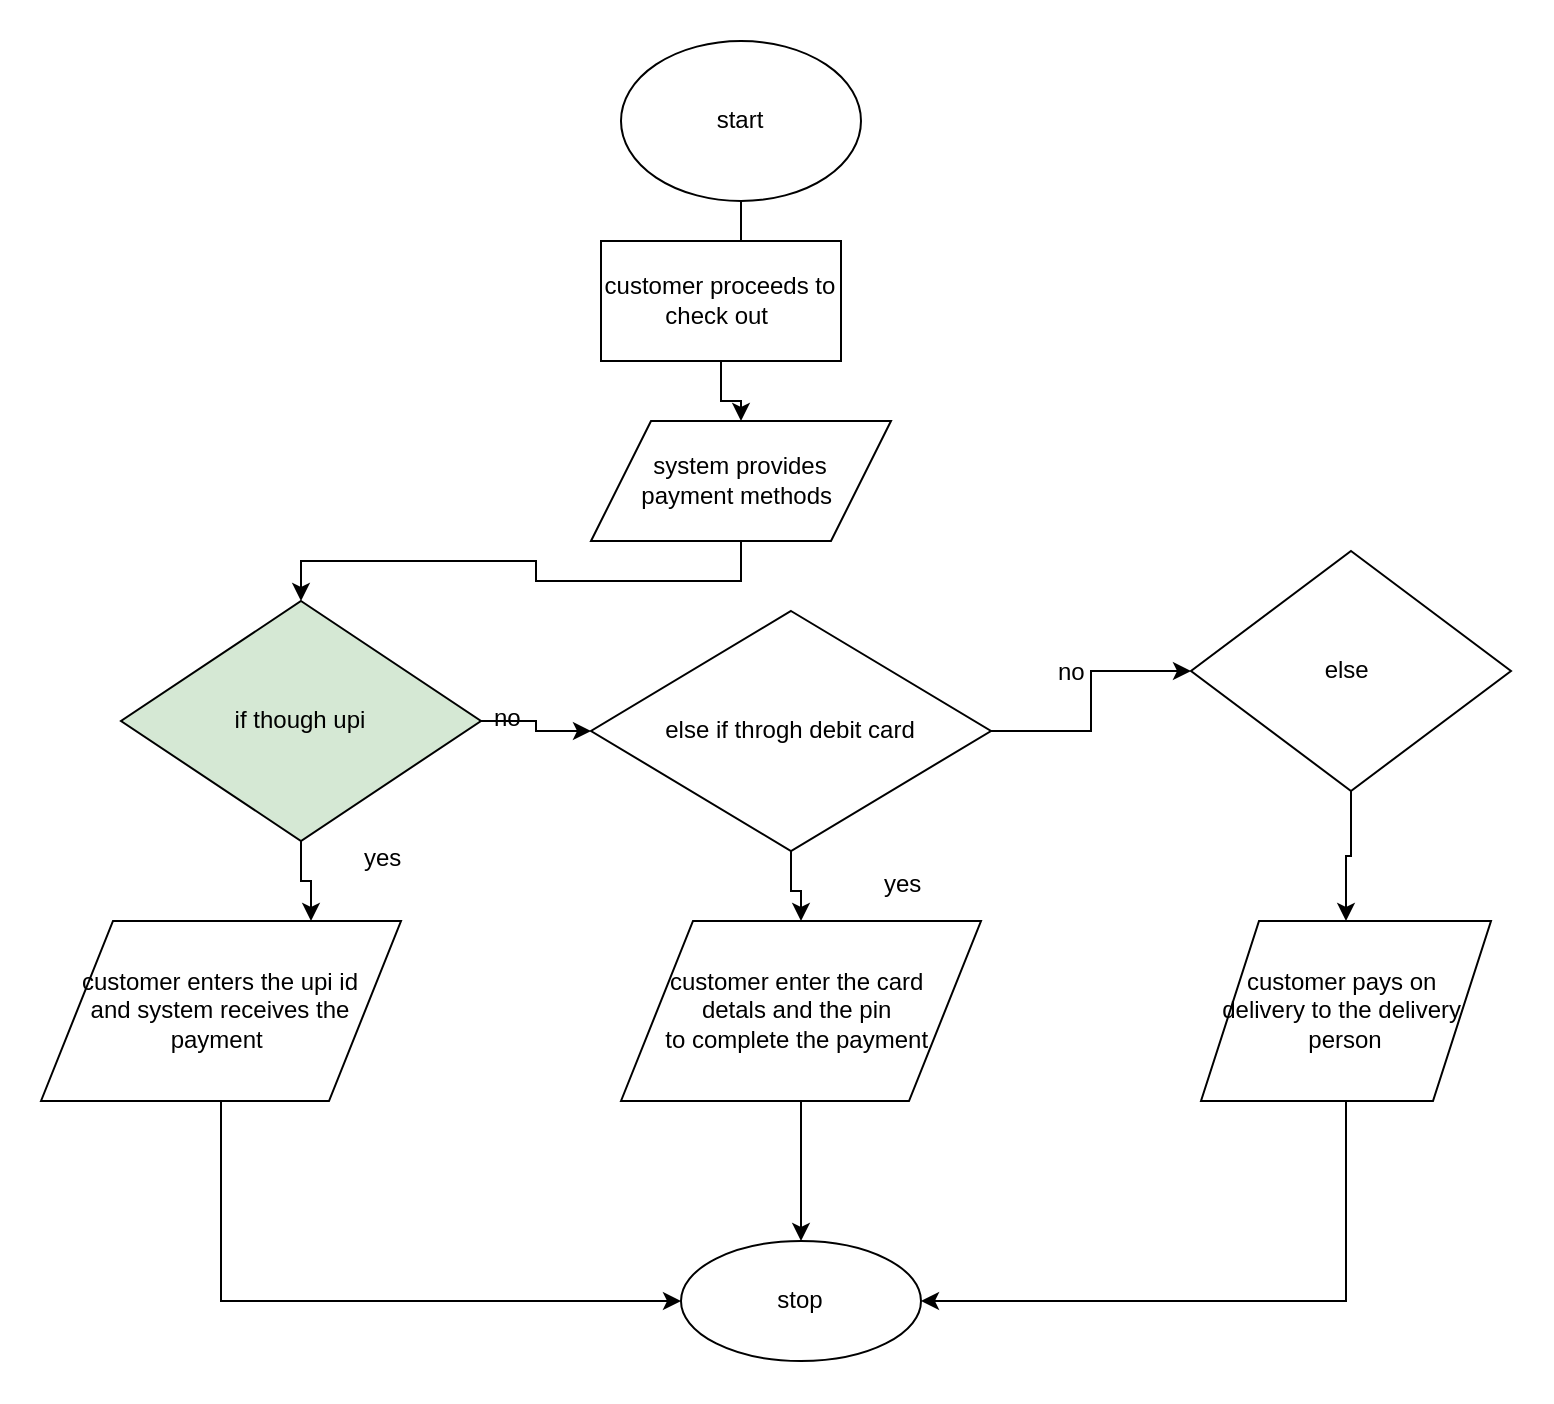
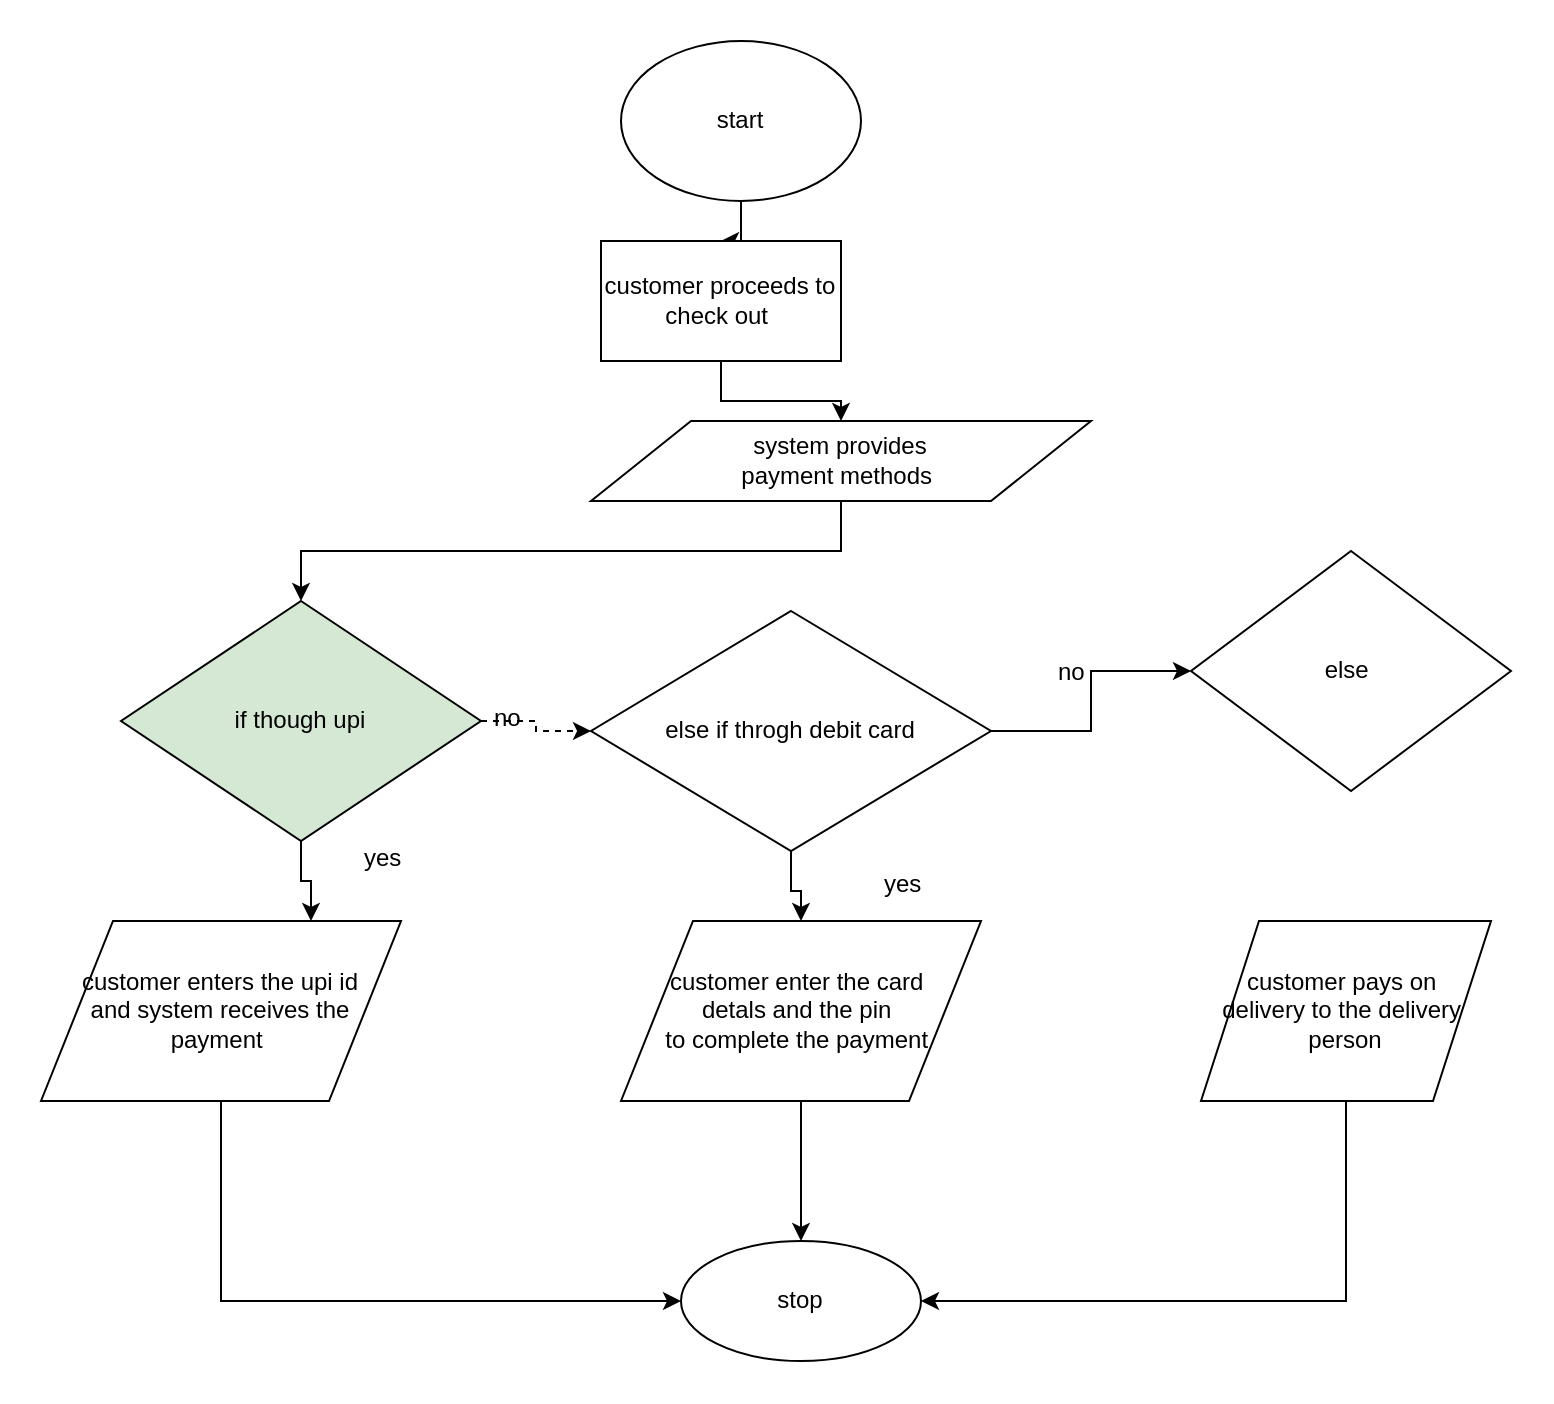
edge "start" -- "customer proceeds to check out": arrowhead none -> classic
node "system provides payment methods": size 300x120 -> 500x80
edge "if though upi" -> "else if throgh debit card": style solid -> dashed
edge "else" -> "customer pays on delivery to the delivery person": removed
